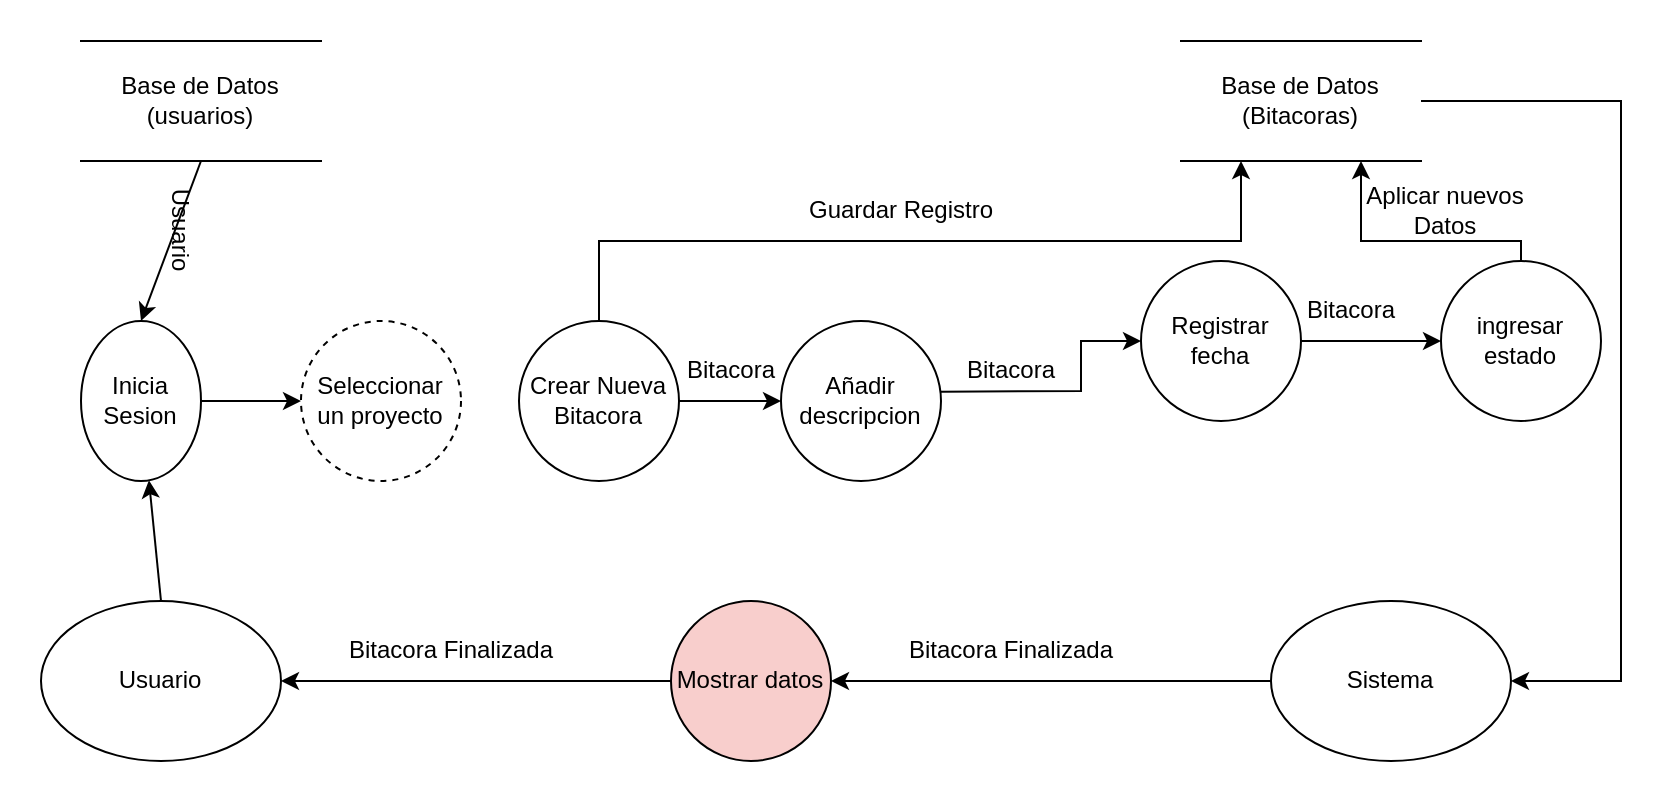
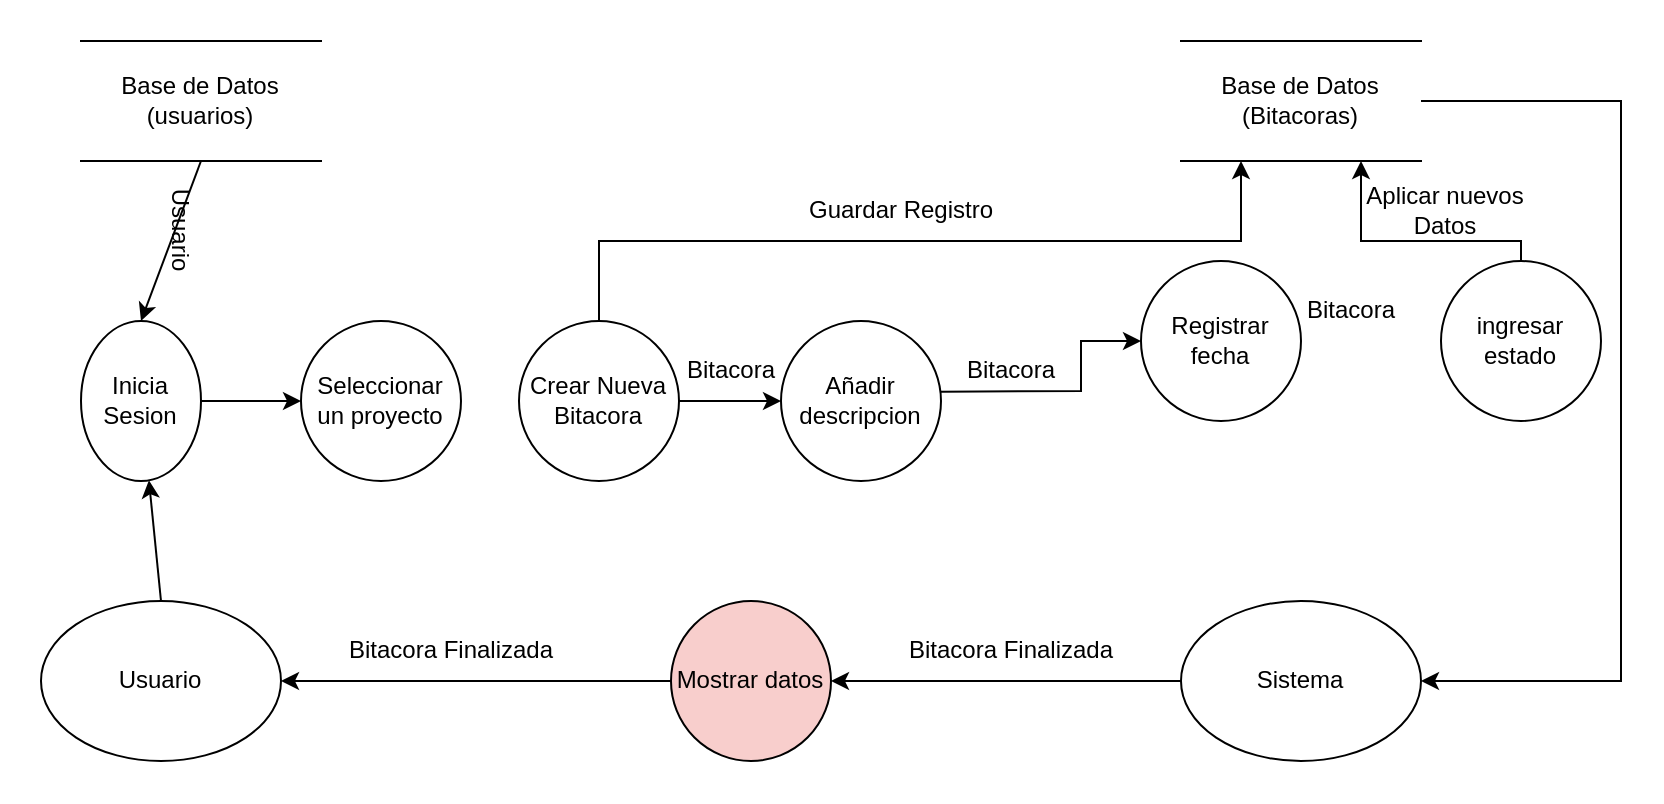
edge "Registrar fecha" -> "ingresar estado": removed
node "Seleccionar un proyecto": style dashed -> solid
node "Sistema": moved (1391, 681) -> (1301, 681)
